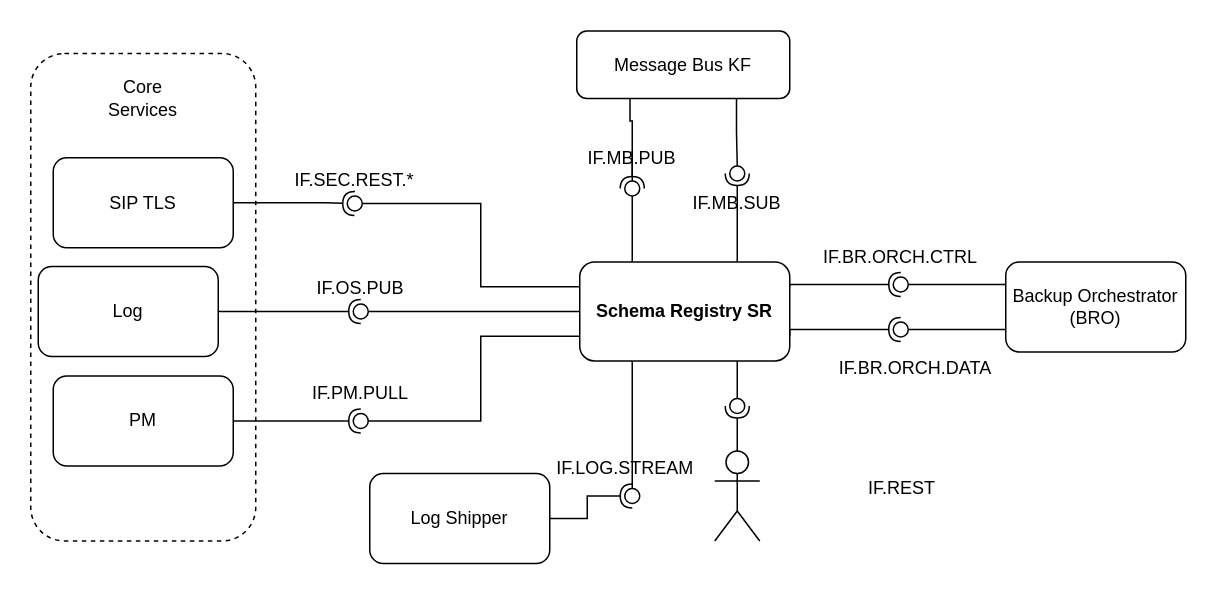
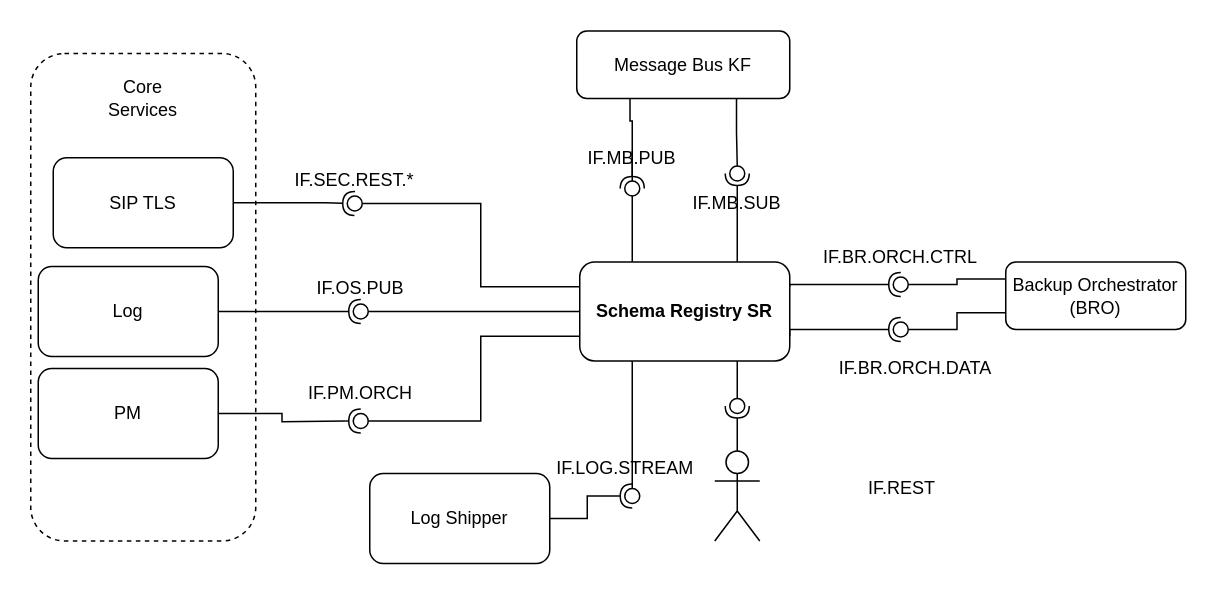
node "Backup Orchestrator (BRO)": size 180x90 -> 180x68
node "IF.PM.PULL": label "IF.PM.PULL" -> "IF.PM.ORCH"
node "PM": moved (143, 421) -> (128, 413)
